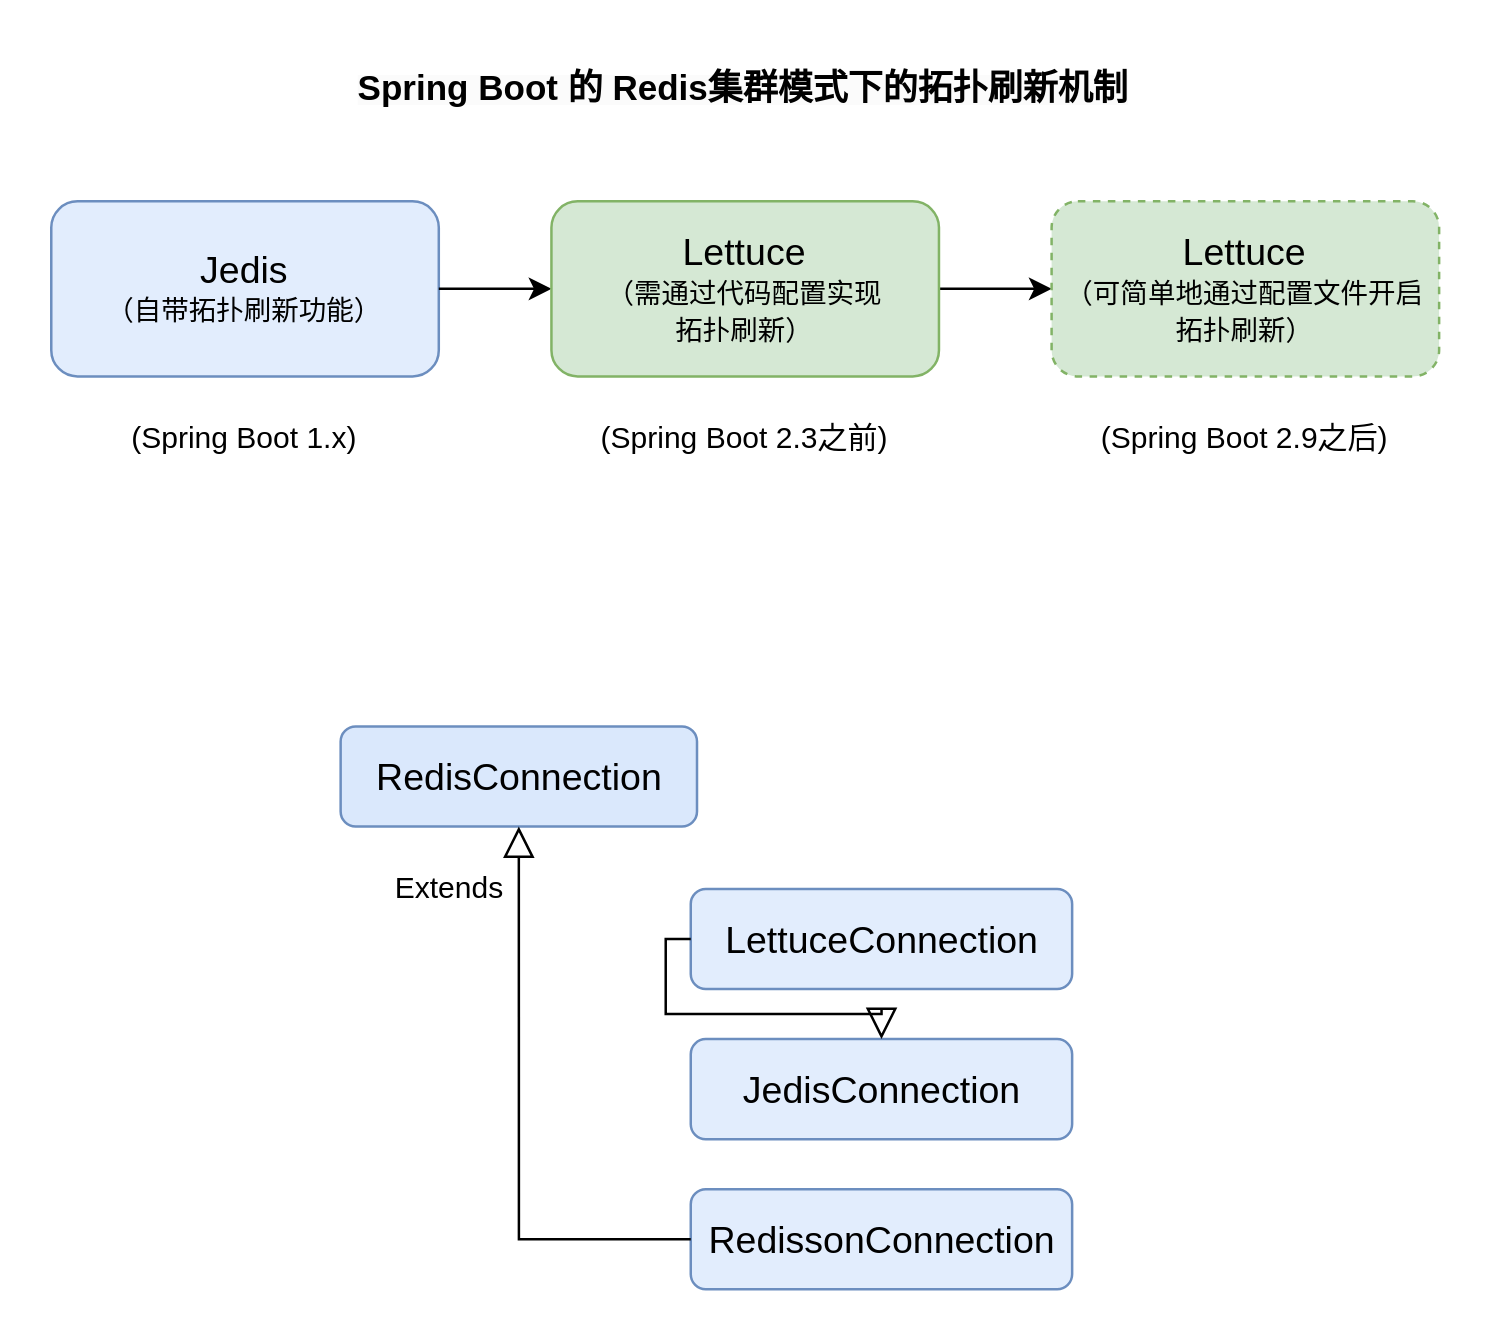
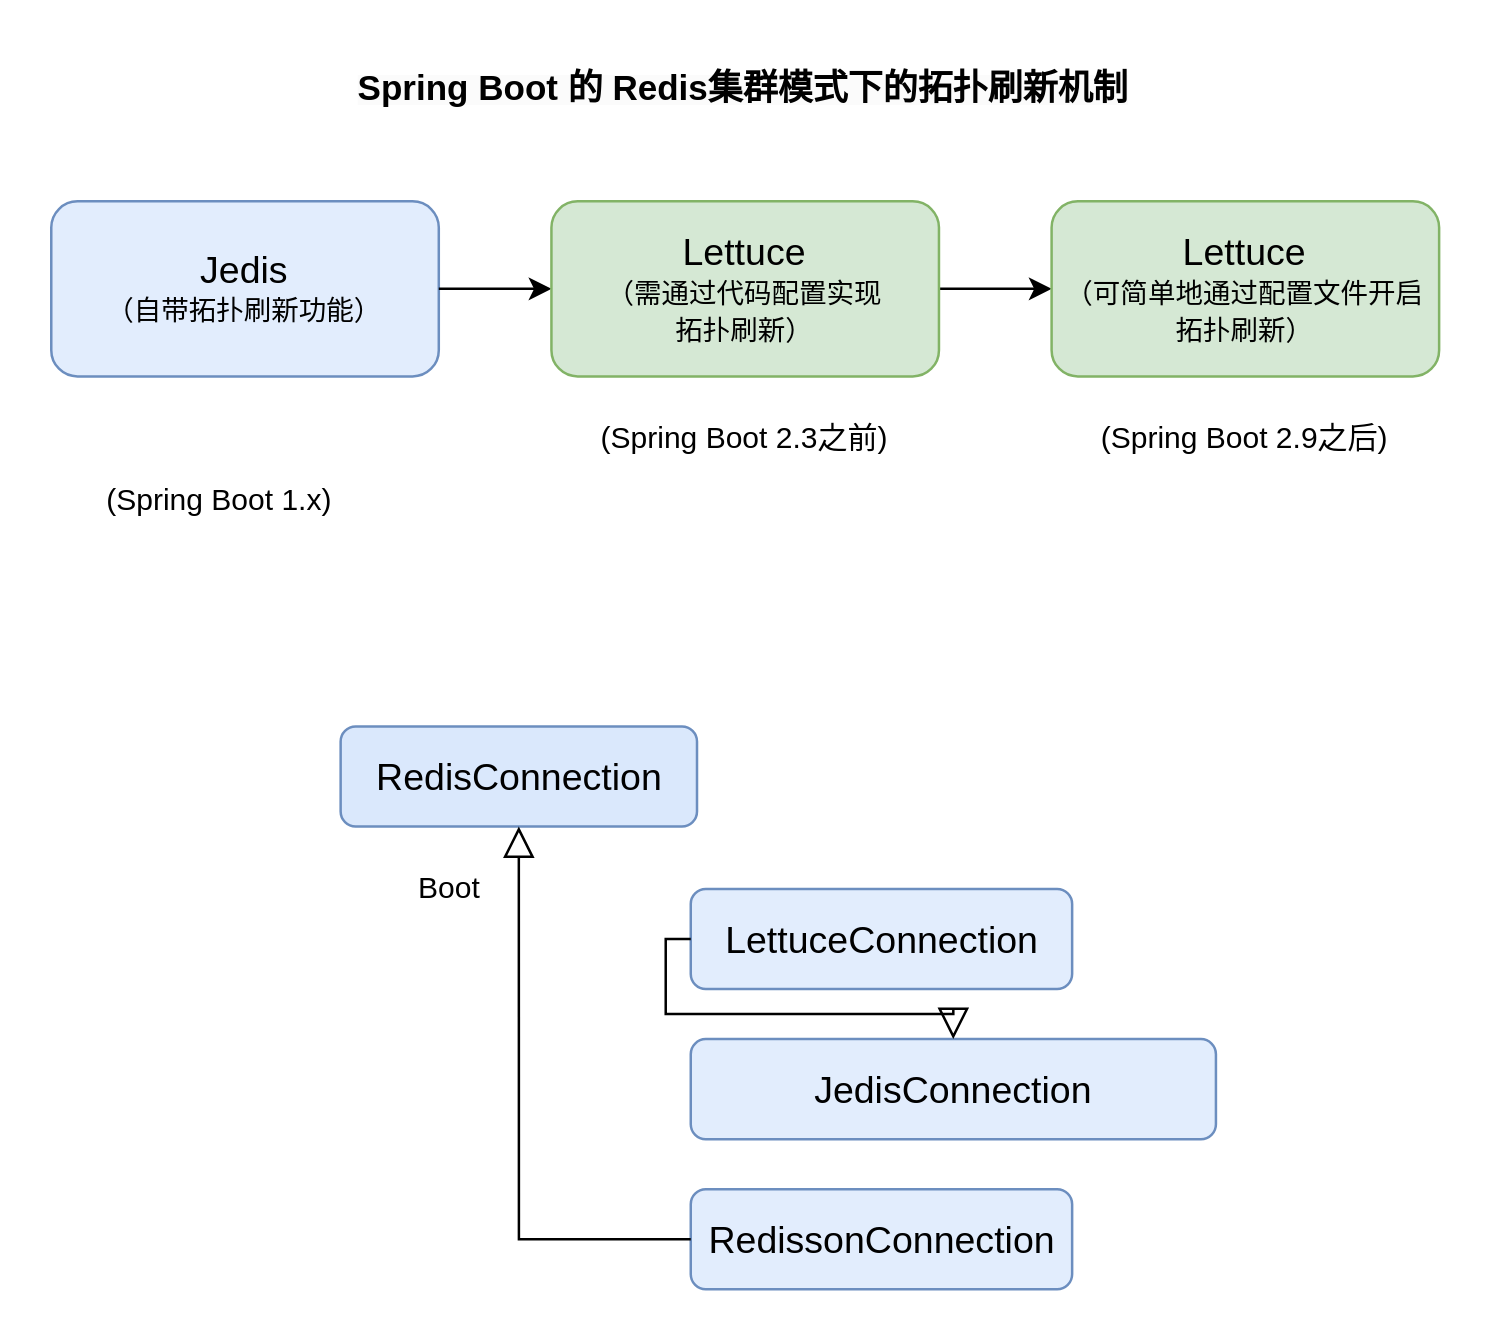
node "Lettuce （可简单地通过配置文件开启 拓扑刷新）": style dashed -> solid
node "(Spring Boot 1.x)": moved (245, 439) -> (220, 501)
node "Extends": label "Extends" -> "Boot"
node "JedisConnection": size 381x100 -> 525x100
